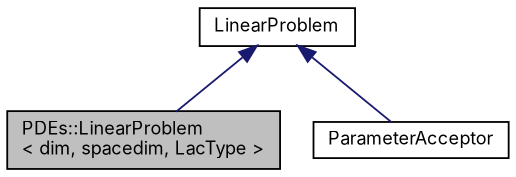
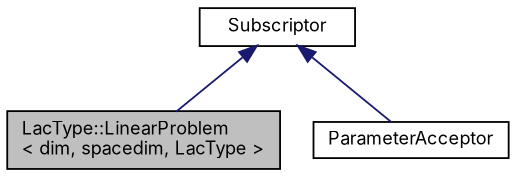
node "LinearProblem": label "LinearProblem" -> "Subscriptor"
node "PDEs::LinearProblem < dim, spacedim, LacType >": label "PDEs::LinearProblem < dim, spacedim, LacType >" -> "LacType::LinearProblem < dim, spacedim, LacType >"
